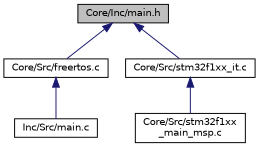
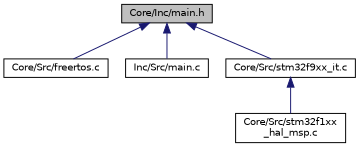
node "Core/Src/stm32f1xx_it.c": label "Core/Src/stm32f1xx_it.c" -> "Core/Src/stm32f9xx_it.c"
edge "Inc/Src/main.c" -> "Core/Src/freertos.c": now "Inc/Src/main.c" -> "Core/Inc/main.h"
node "Core/Src/stm32f1xx _main_msp.c": label "Core/Src/stm32f1xx _main_msp.c" -> "Core/Src/stm32f1xx _hal_msp.c"
